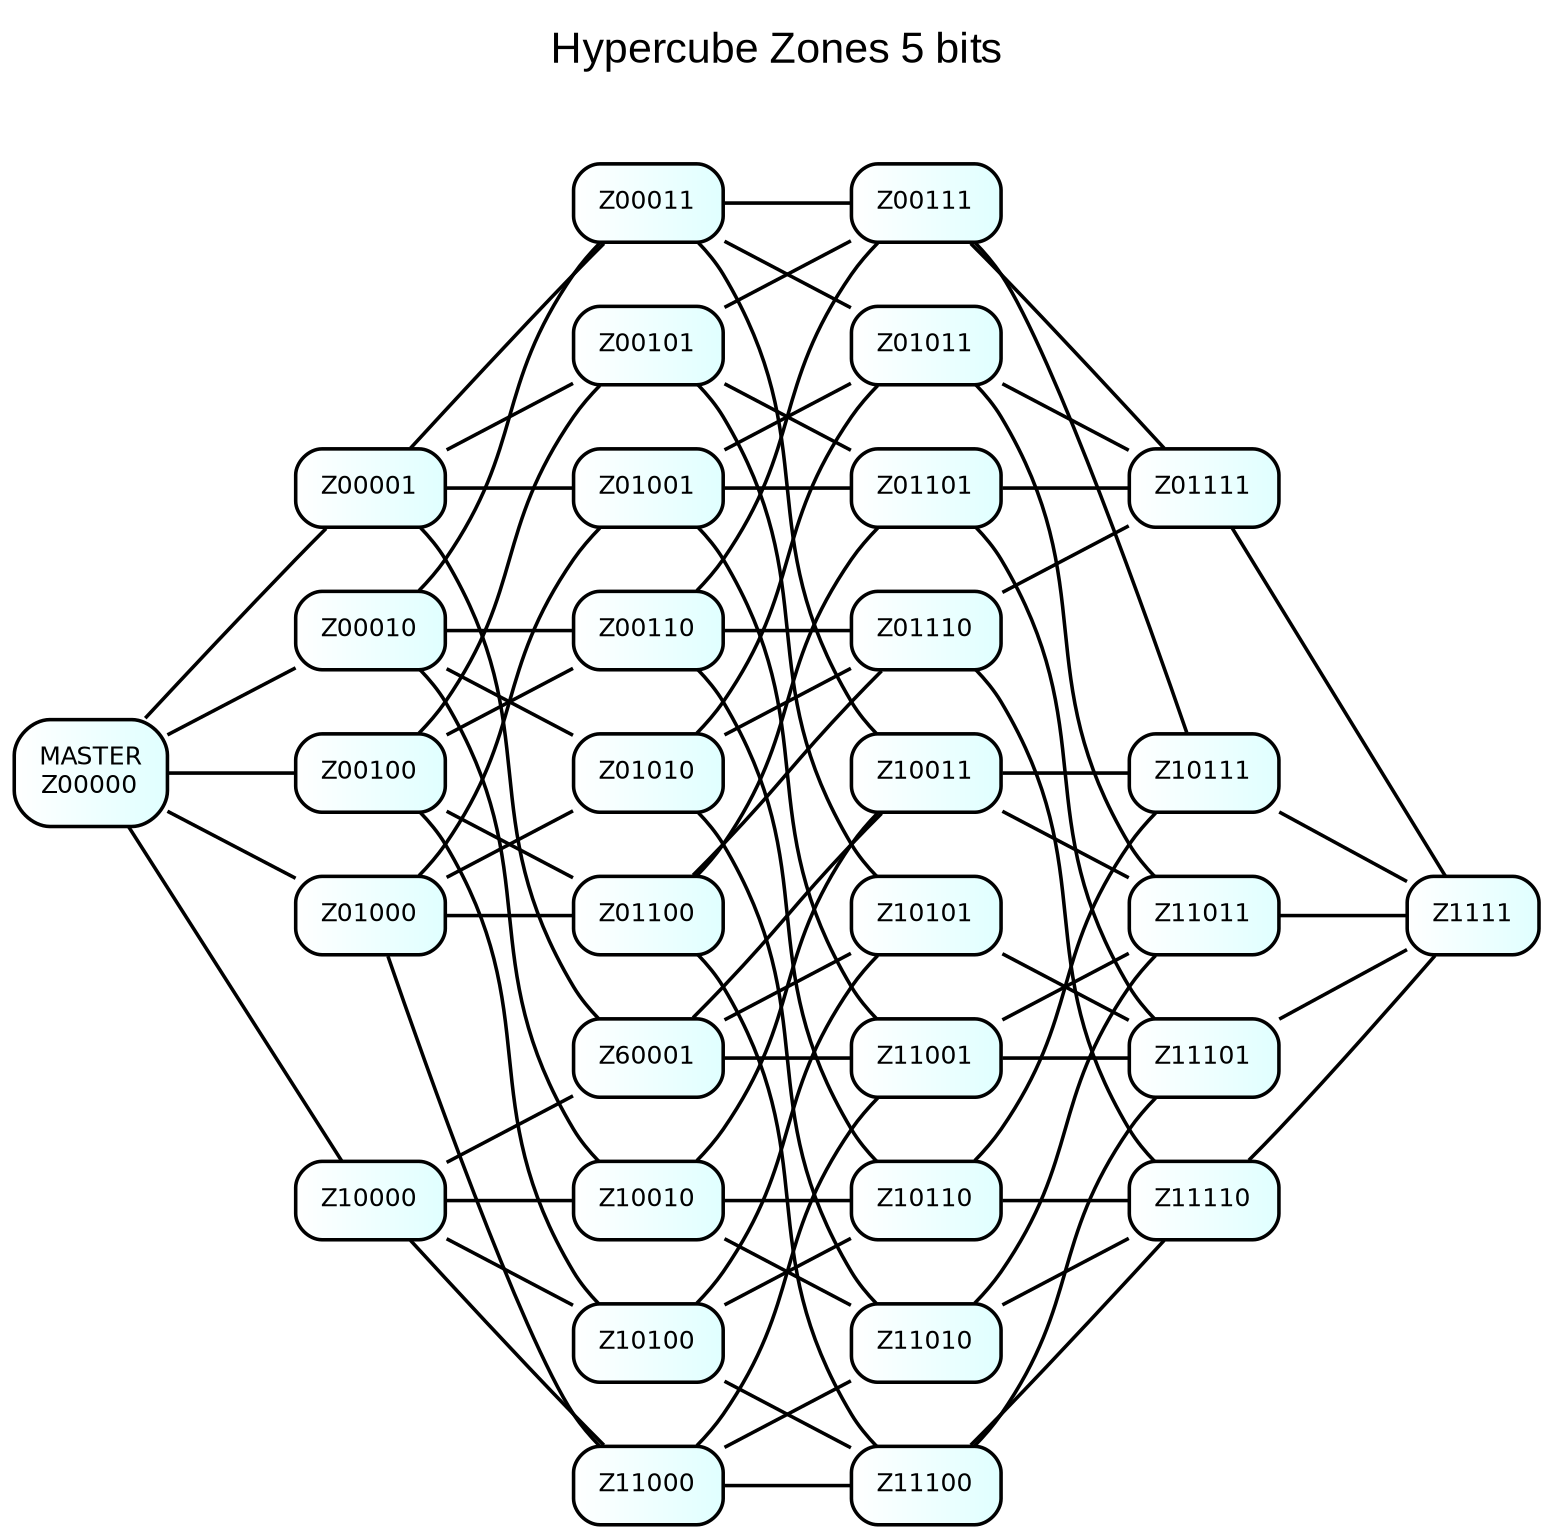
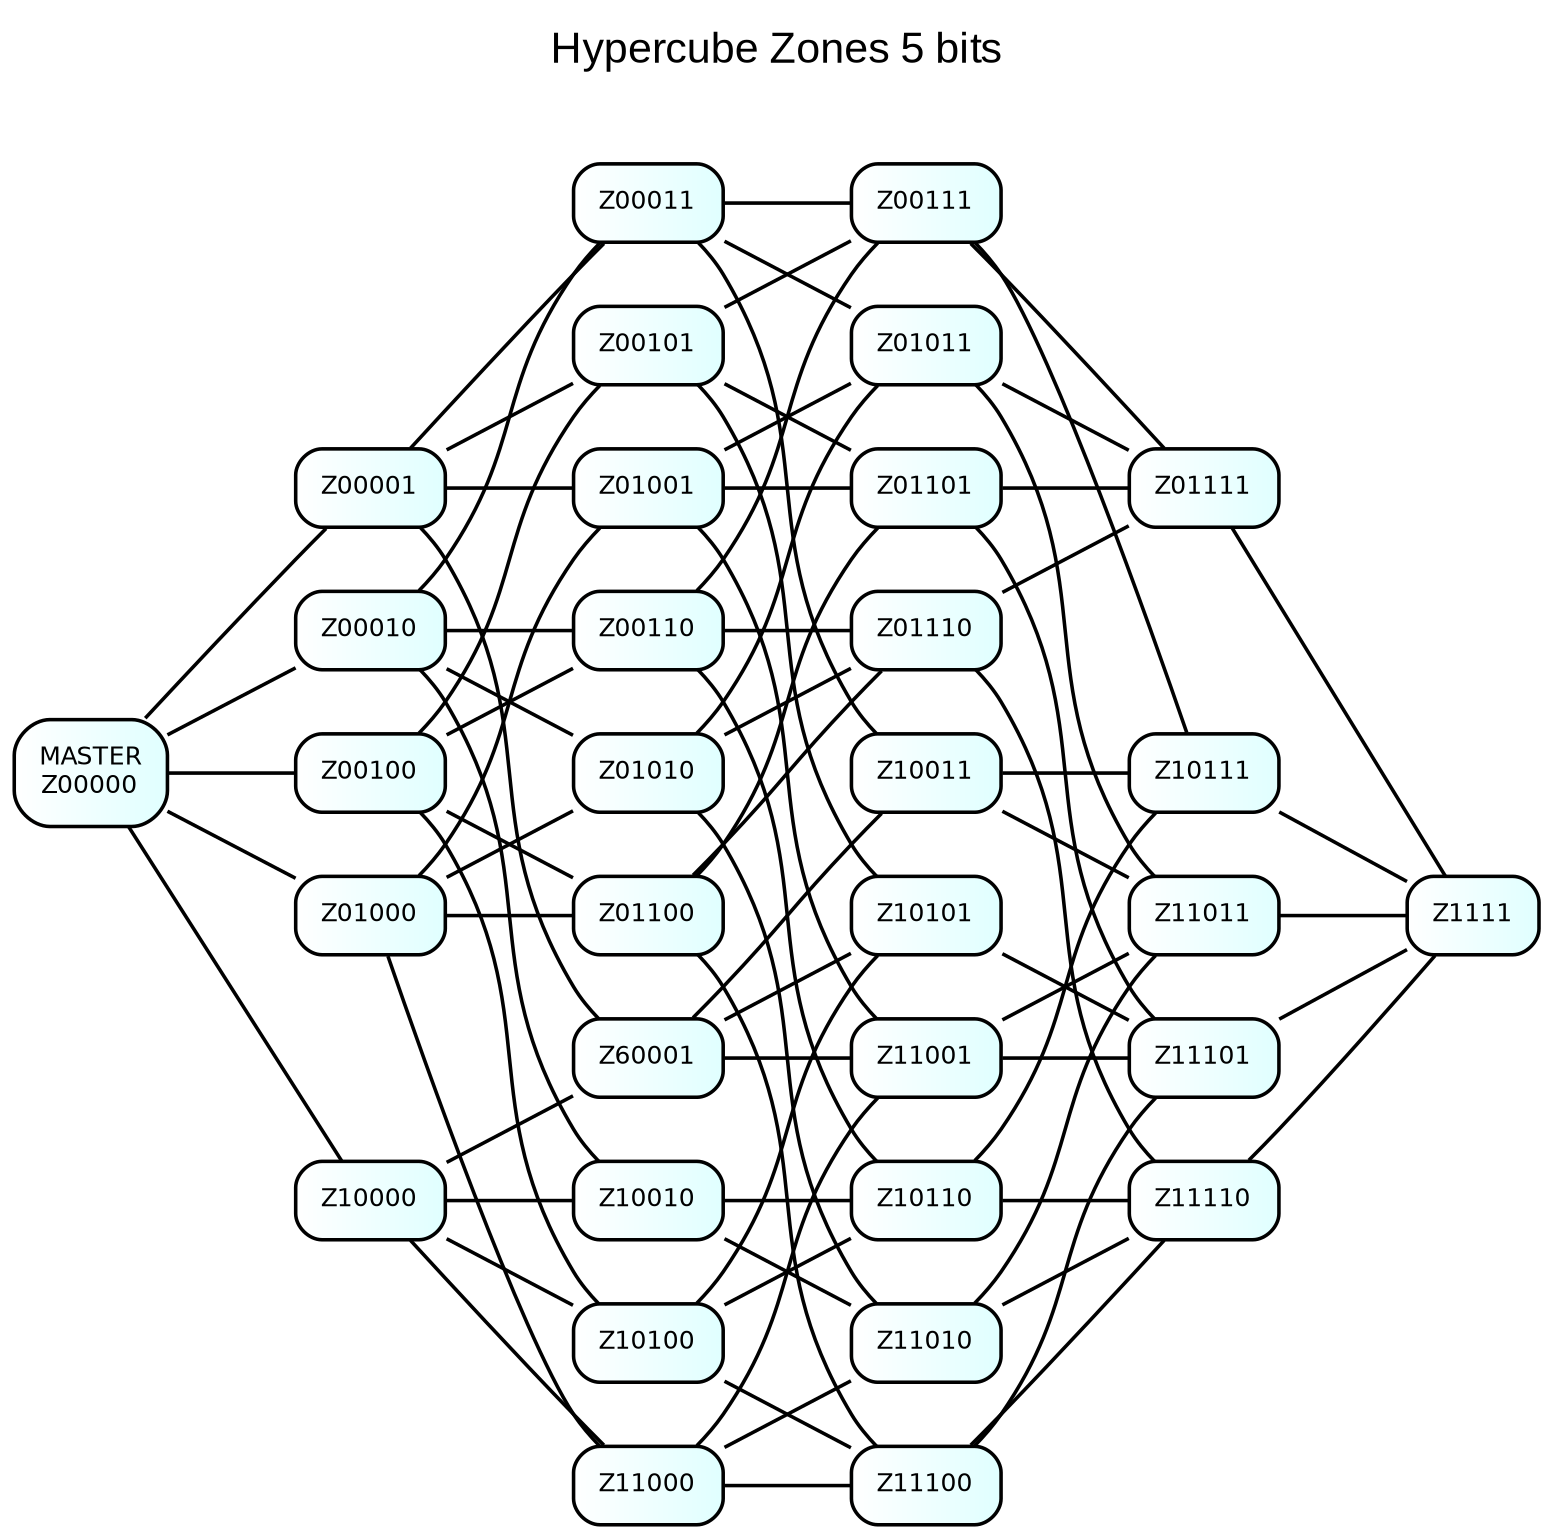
edge "Z10011" -- "Z10010": removed
